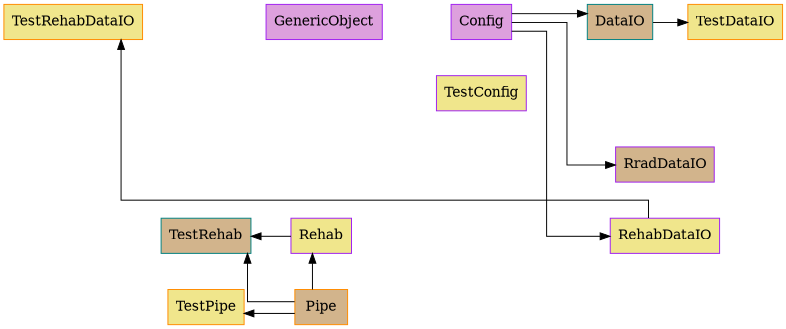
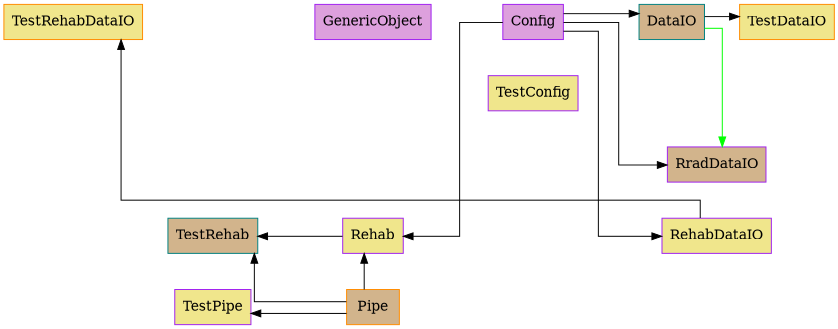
edge "DataIO" -> "RradDataIO": added
edge "Config" -> "Rehab": added
node "TestPipe": color darkorange -> purple
